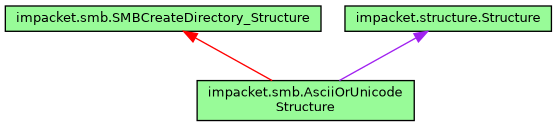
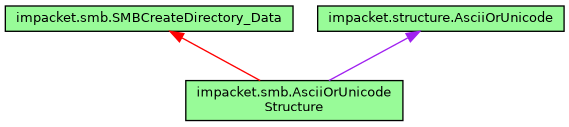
node "impacket.smb.SMBCreateDirectory_Structure": label "impacket.smb.SMBCreateDirectory_Structure" -> "impacket.smb.SMBCreateDirectory_Data"
node "impacket.structure.Structure": label "impacket.structure.Structure" -> "impacket.structure.AsciiOrUnicode"
